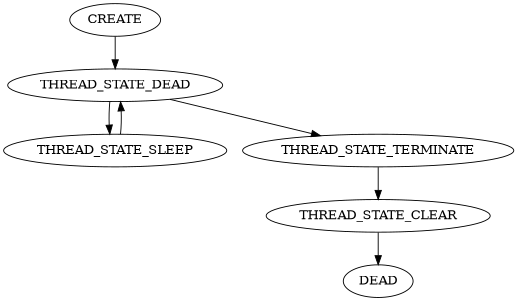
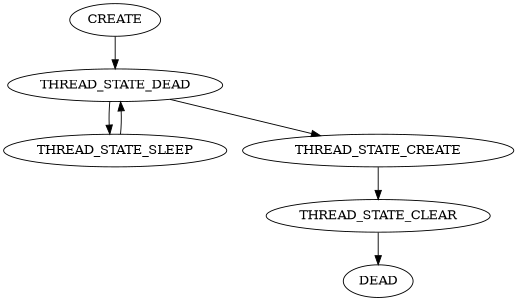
node "THREAD_STATE_TERMINATE": label "THREAD_STATE_TERMINATE" -> "THREAD_STATE_CREATE"
